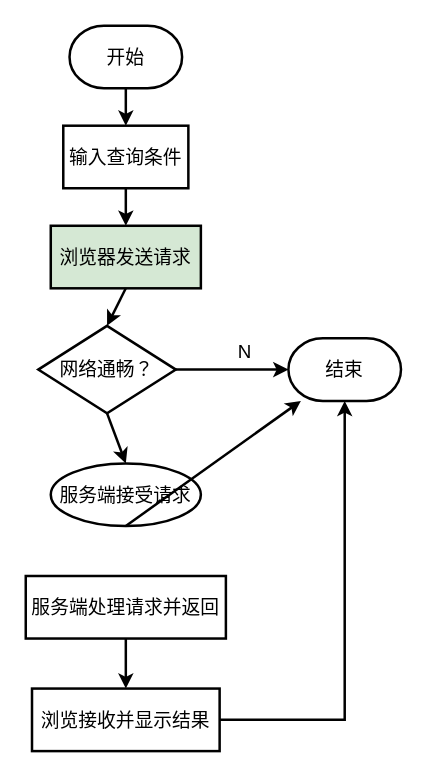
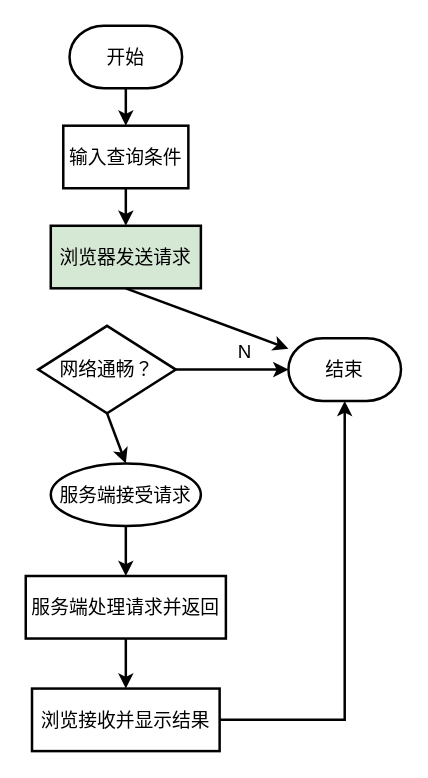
edge "浏览器发送请求" -> "网络通畅？": now "浏览器发送请求" -> "结束"
edge "服务端接受请求" -> "结束": now "服务端接受请求" -> "服务端处理请求并返回"
